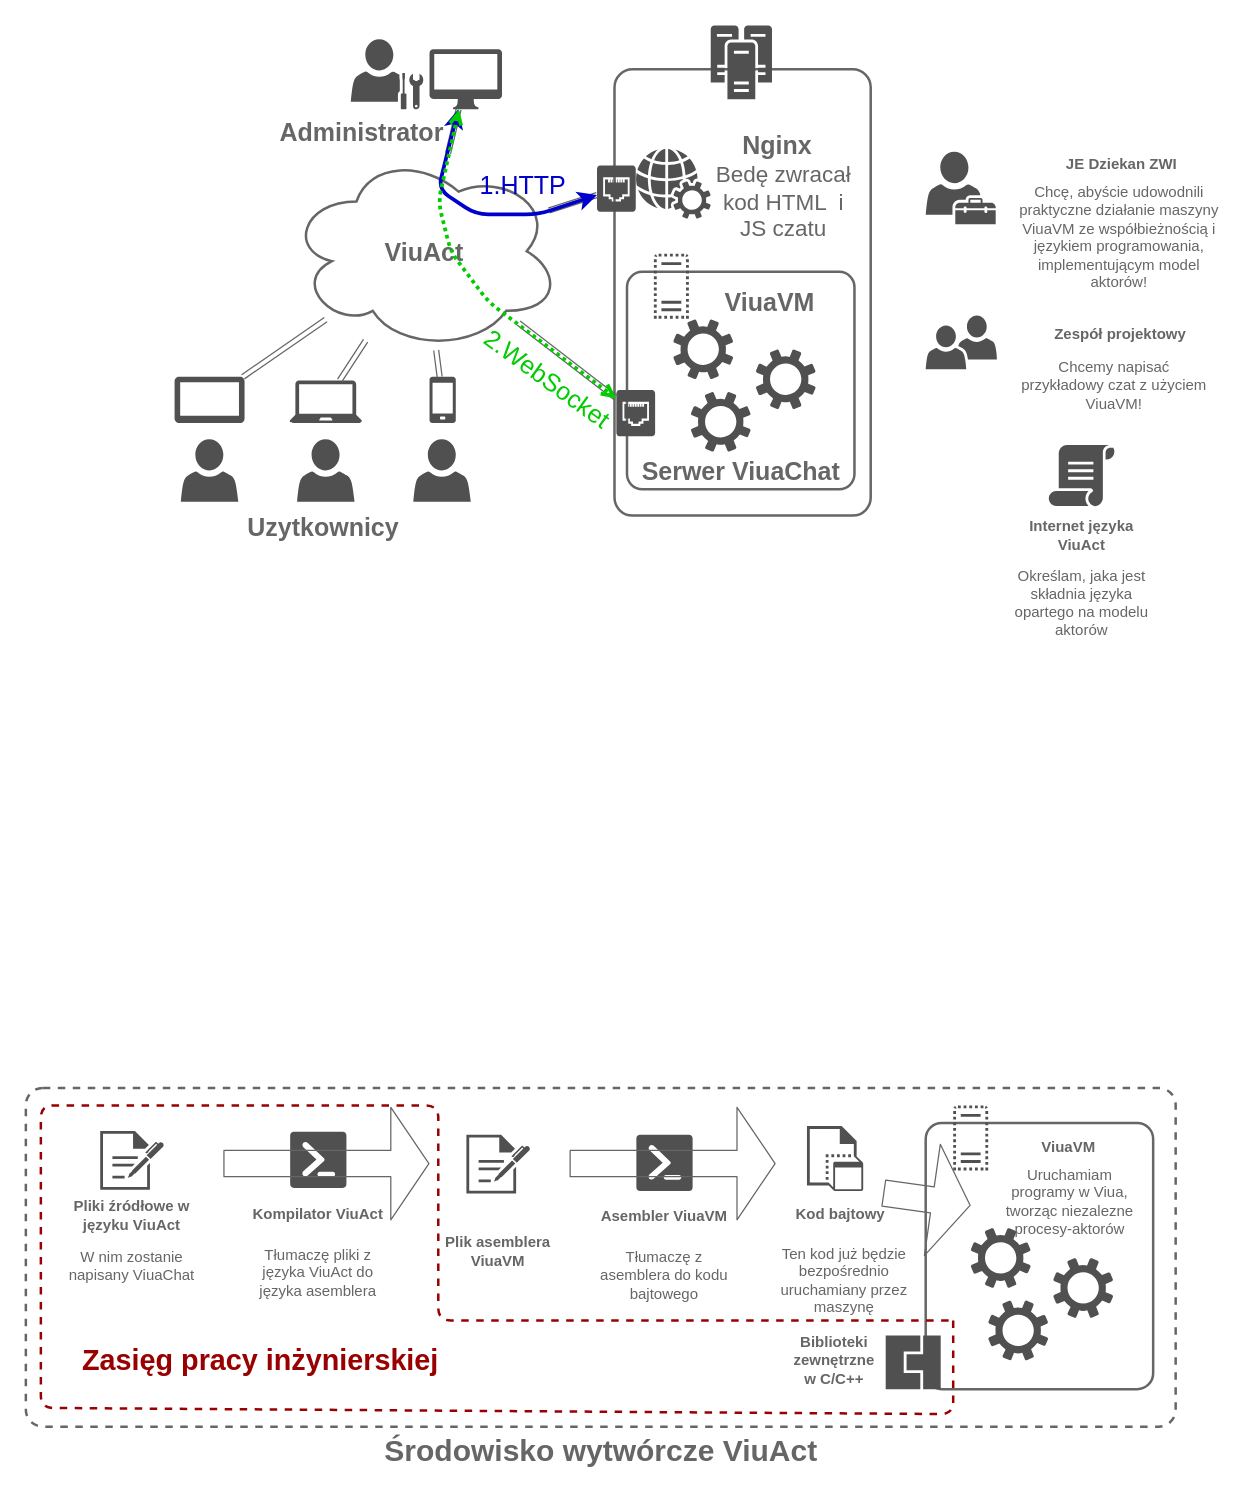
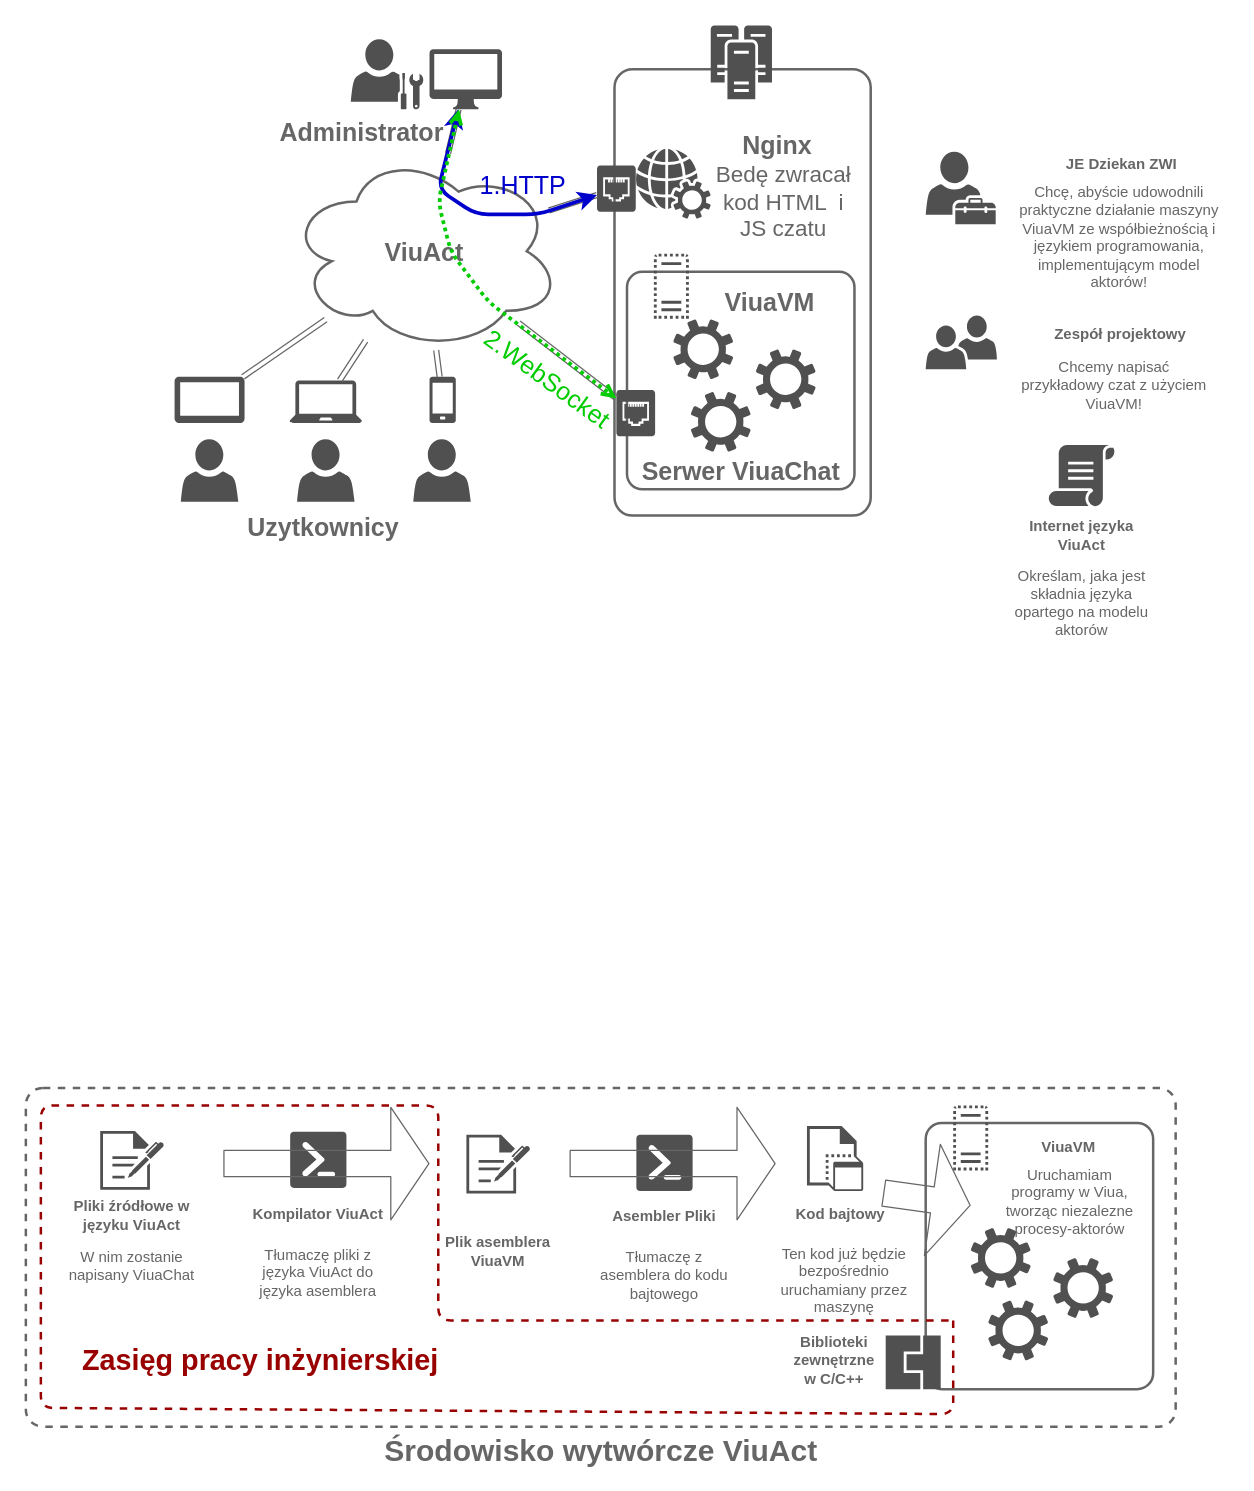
node "Asembler ViuaVM": label "Asembler ViuaVM" -> "Asembler Pliki"
